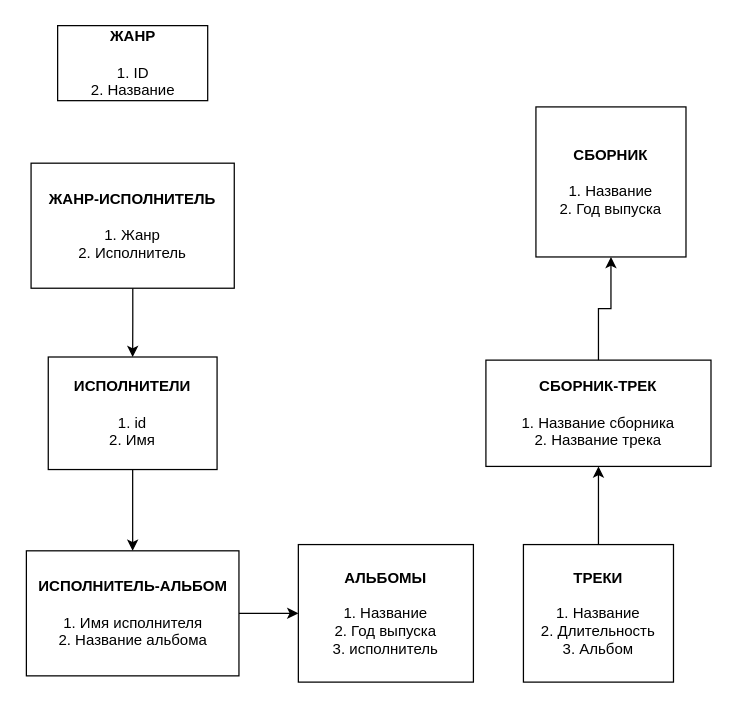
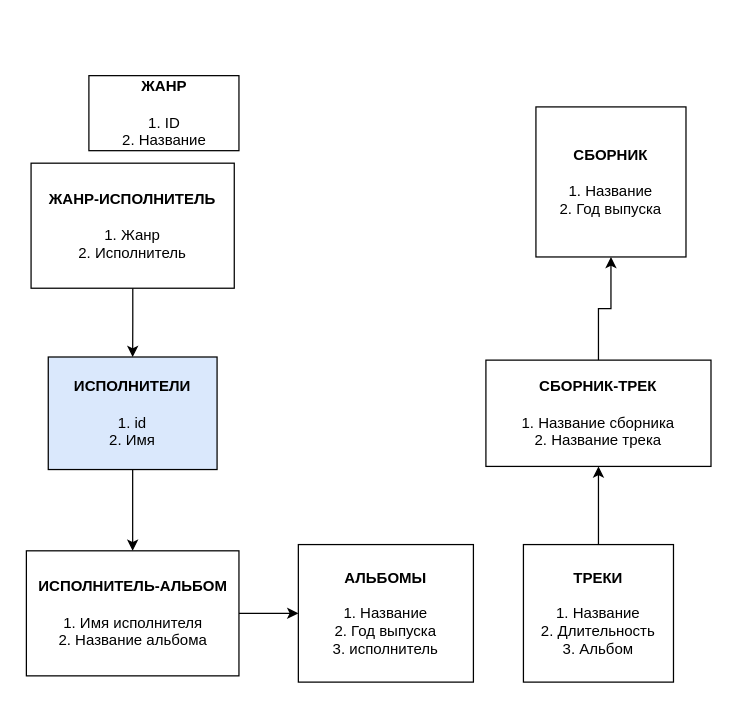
node "ЖАНР 1. ID 2. Название": moved (133, 63) -> (164, 113)
node "ИСПОЛНИТЕЛИ 1. id 2. Имя": fillcolor #ffffff -> #dae8fc
